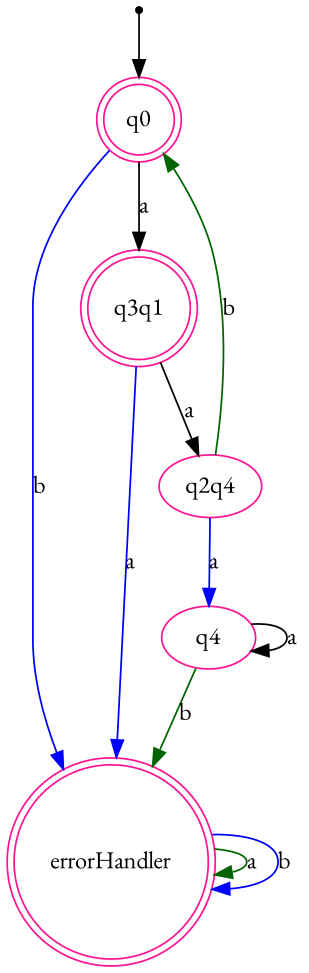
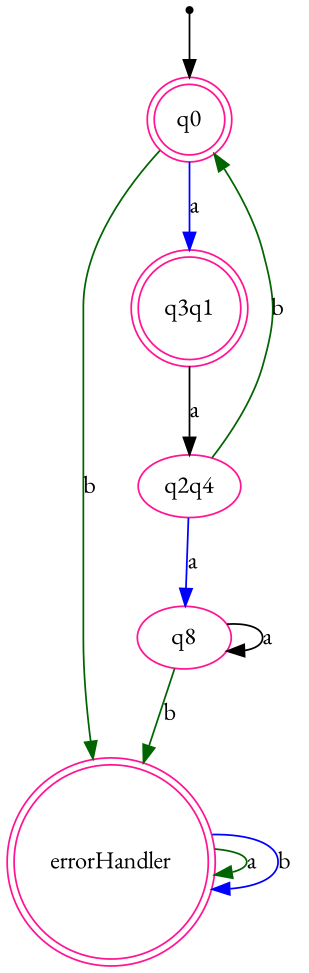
edge "q0" -> "q3q1": color black -> blue
edge "q0" -> "errorHandler": color blue -> darkgreen
edge "q3q1" -> "errorHandler": removed, label "a"
node "q4": label "q4" -> "q8"
